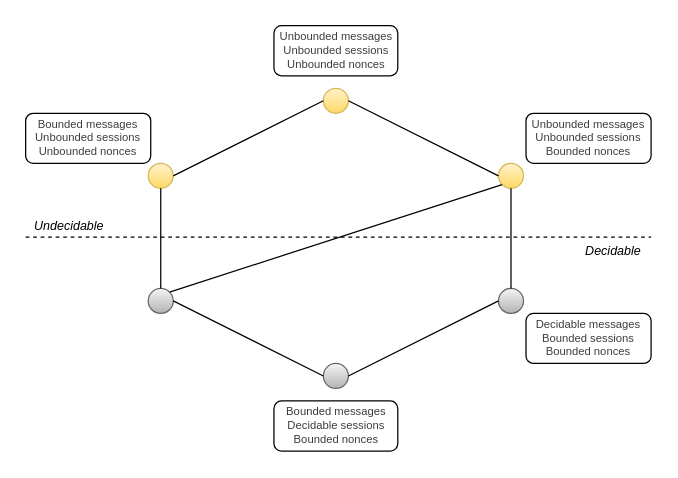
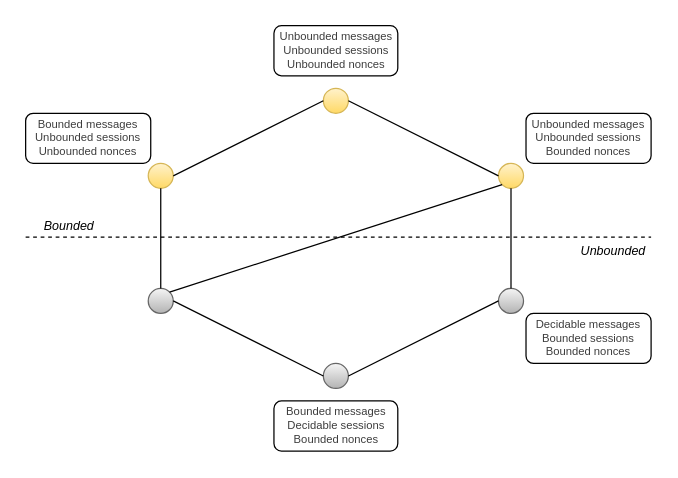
node "Undecidable": label "Undecidable" -> "Bounded"
node "Decidable": label "Decidable" -> "Unbounded"
